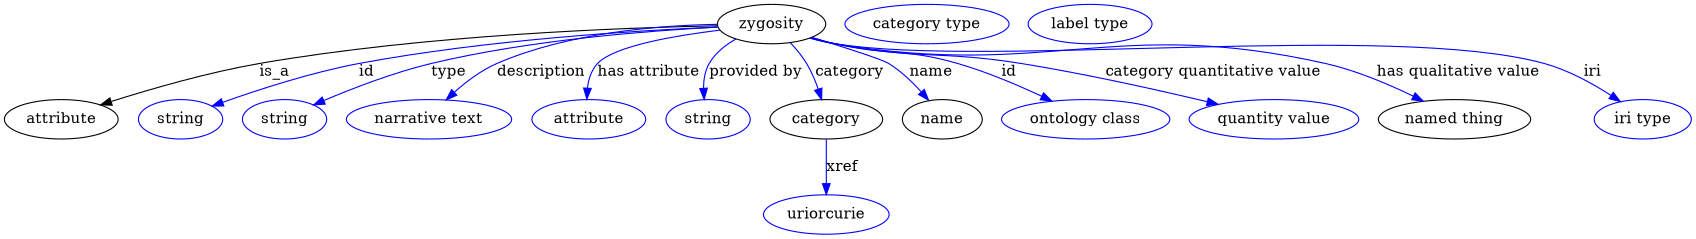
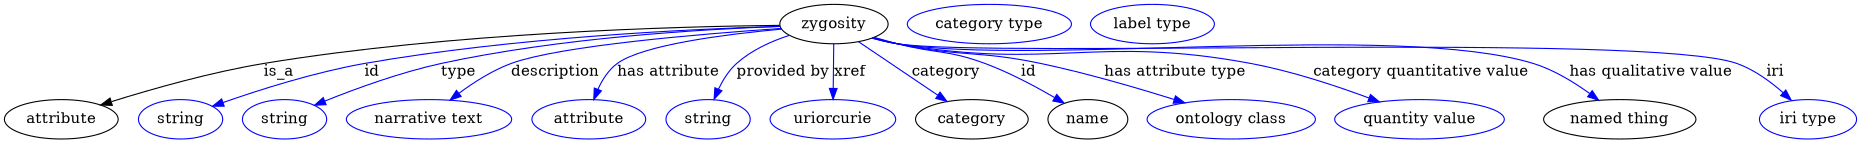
edge "zygosity" -> "name": label "name" -> "id"
edge "zygosity" -> "ontology class": label "id" -> "has attribute type"
edge "category" -> "uriorcurie": now "zygosity" -> "uriorcurie"
